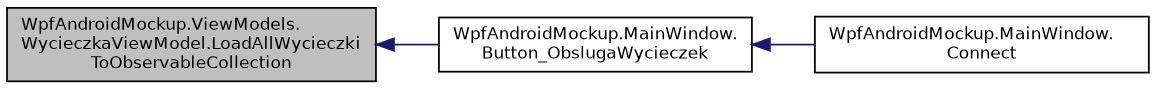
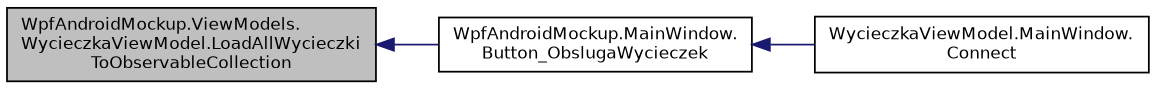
node "WpfAndroidMockup.MainWindow. Connect": label "WpfAndroidMockup.MainWindow. Connect" -> "WycieczkaViewModel.MainWindow. Connect"
